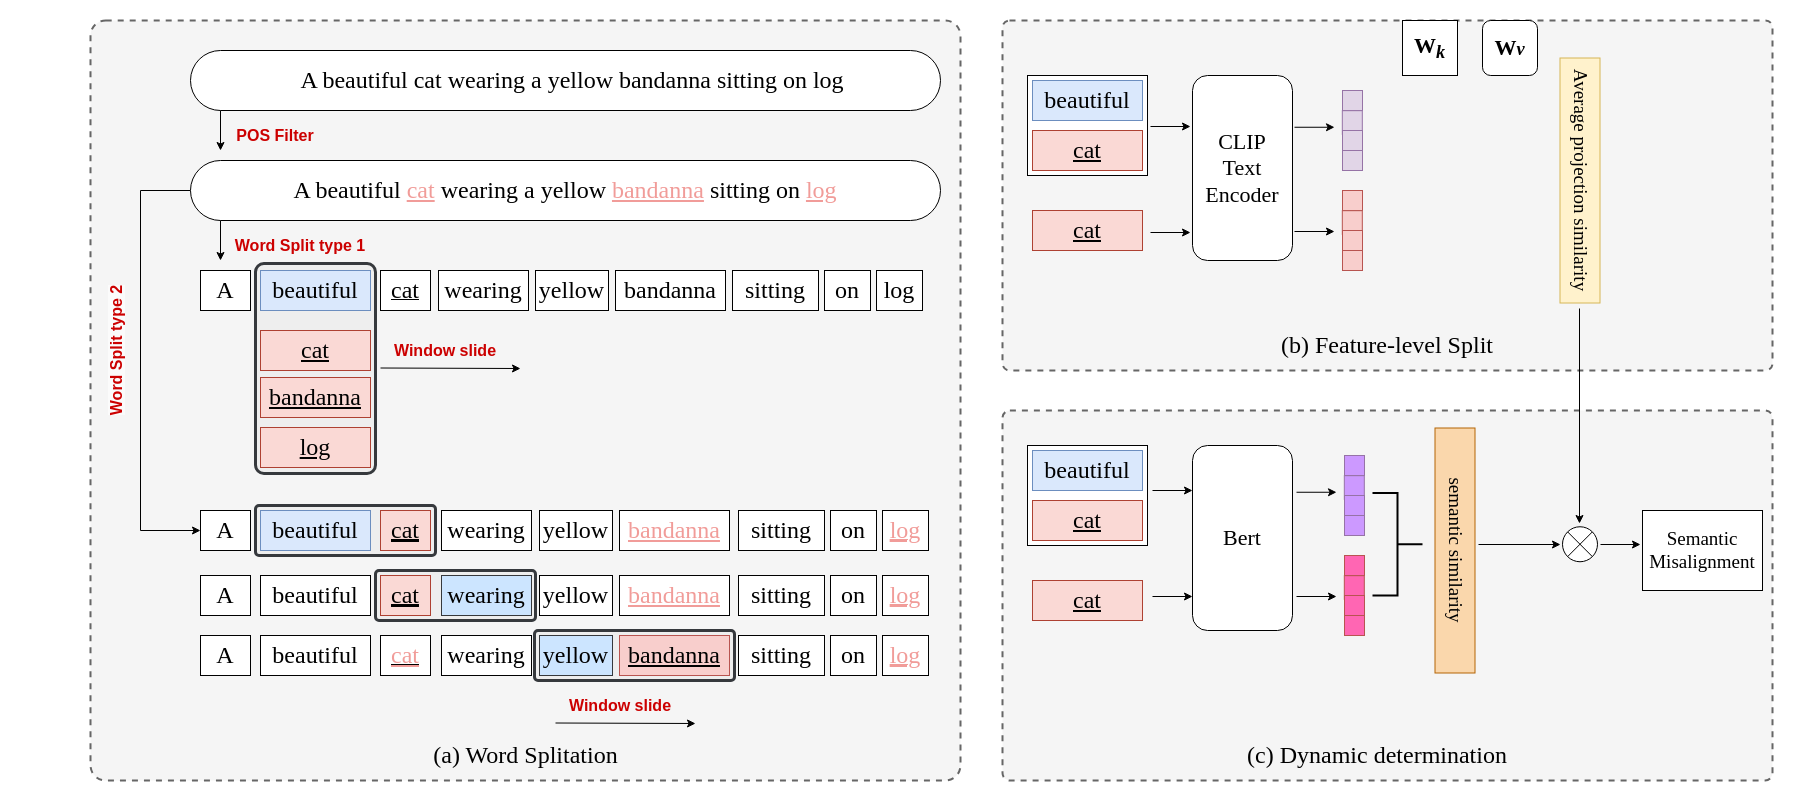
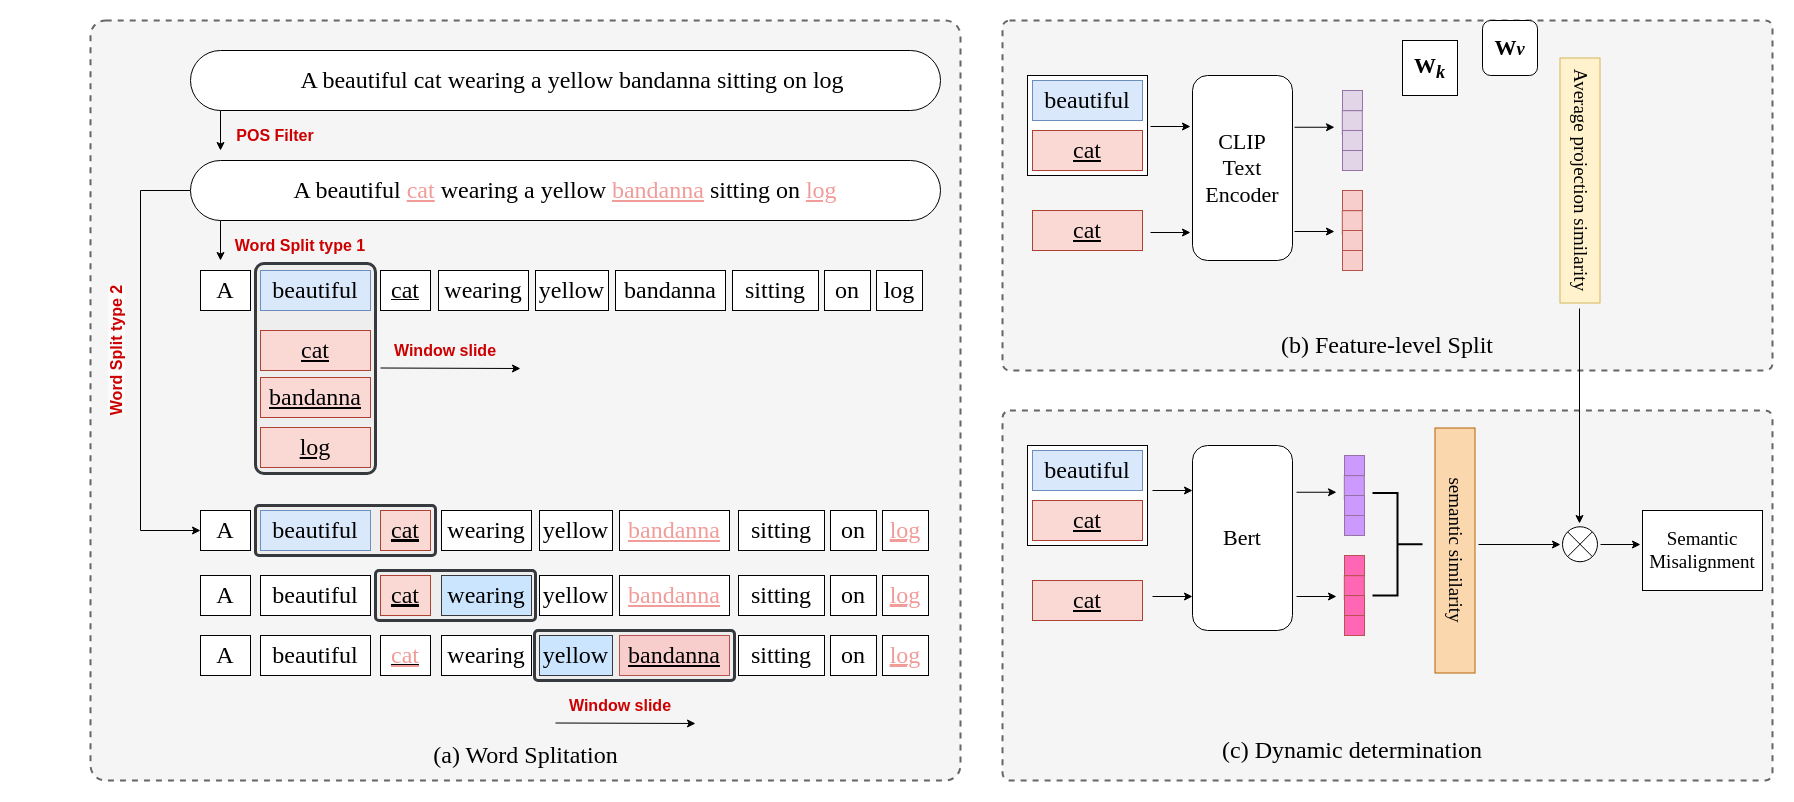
node "Wk": moved (1430, 48) -> (1430, 68)
node "(c) Dynamic determination": moved (1378, 756) -> (1353, 751)
